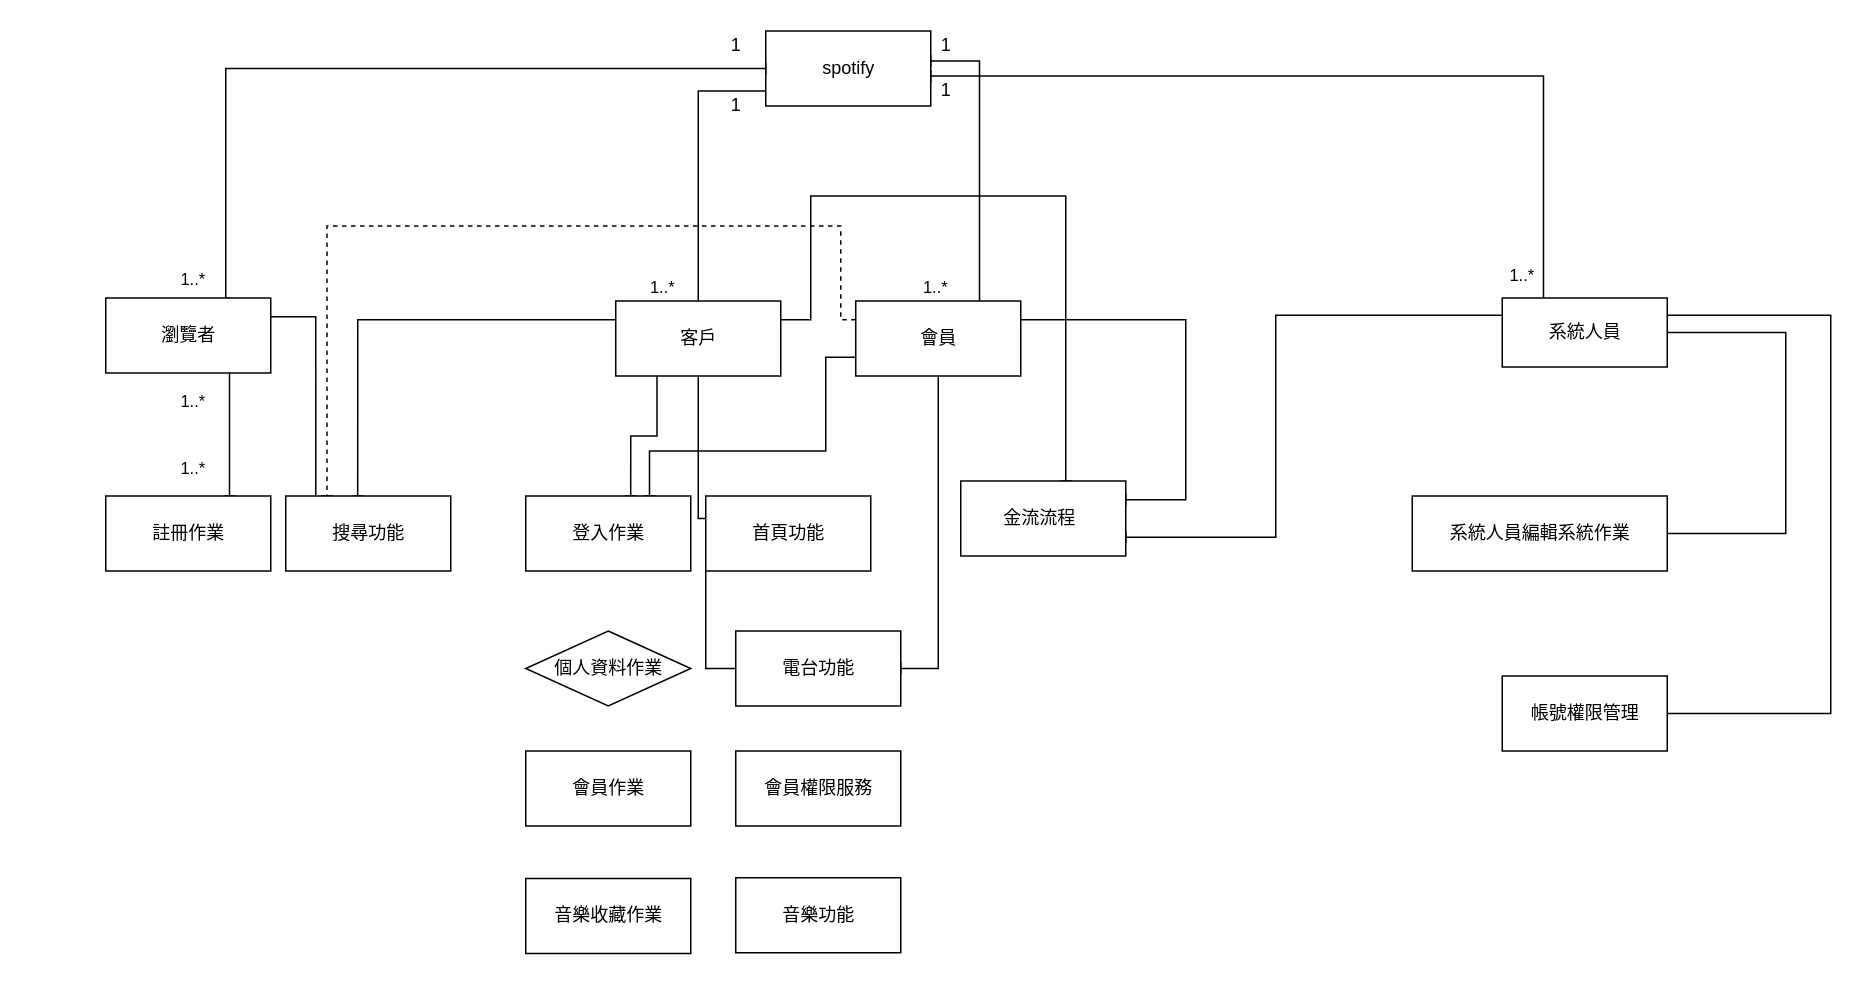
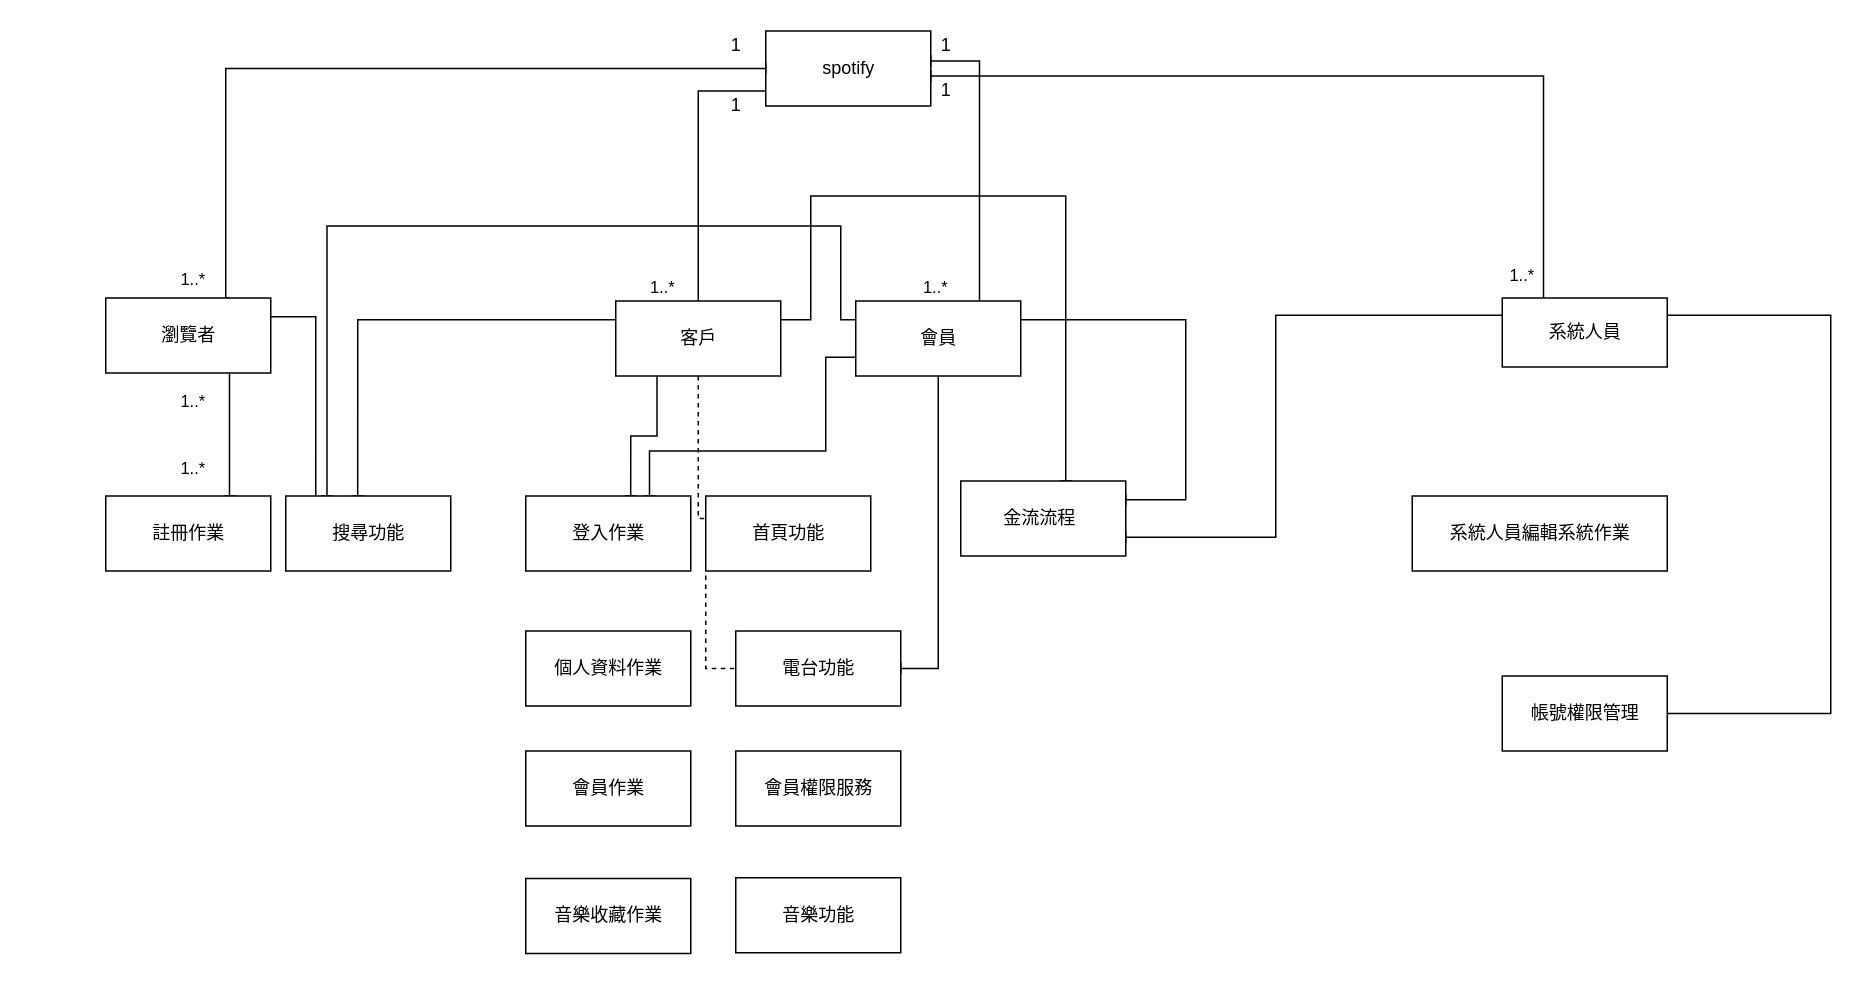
edge "會員" -> "搜尋功能": style dashed -> solid
edge "系統人員" -> "系統人員編輯系統作業": removed
edge "客戶" -> "電台功能": style solid -> dashed
node "個人資料作業": shape diamond -> rectangle
